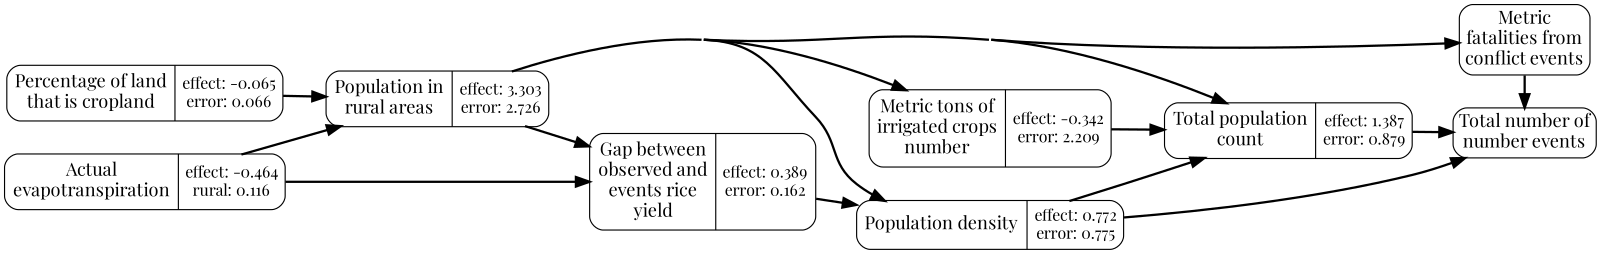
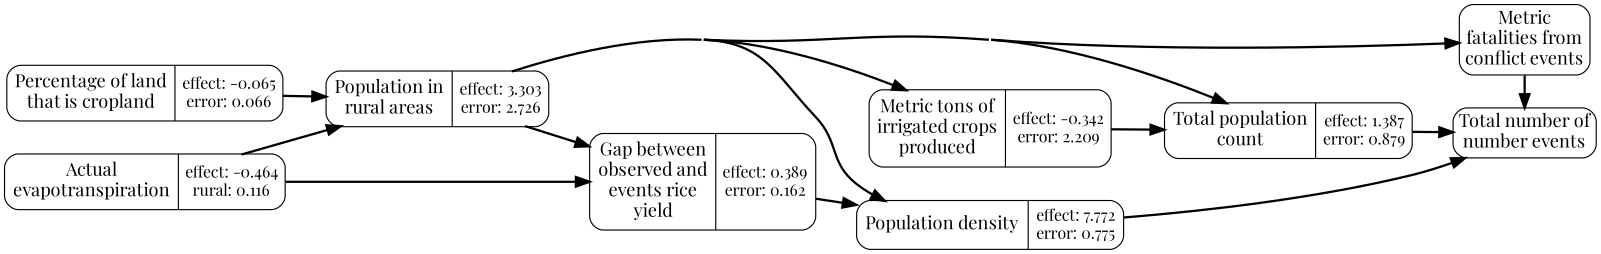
node "Metric tons of": text "number" -> "produced"
edge "Population density" -> "Total population": removed
node "Population density": text "effect: 0.772" -> "effect: 7.772"
